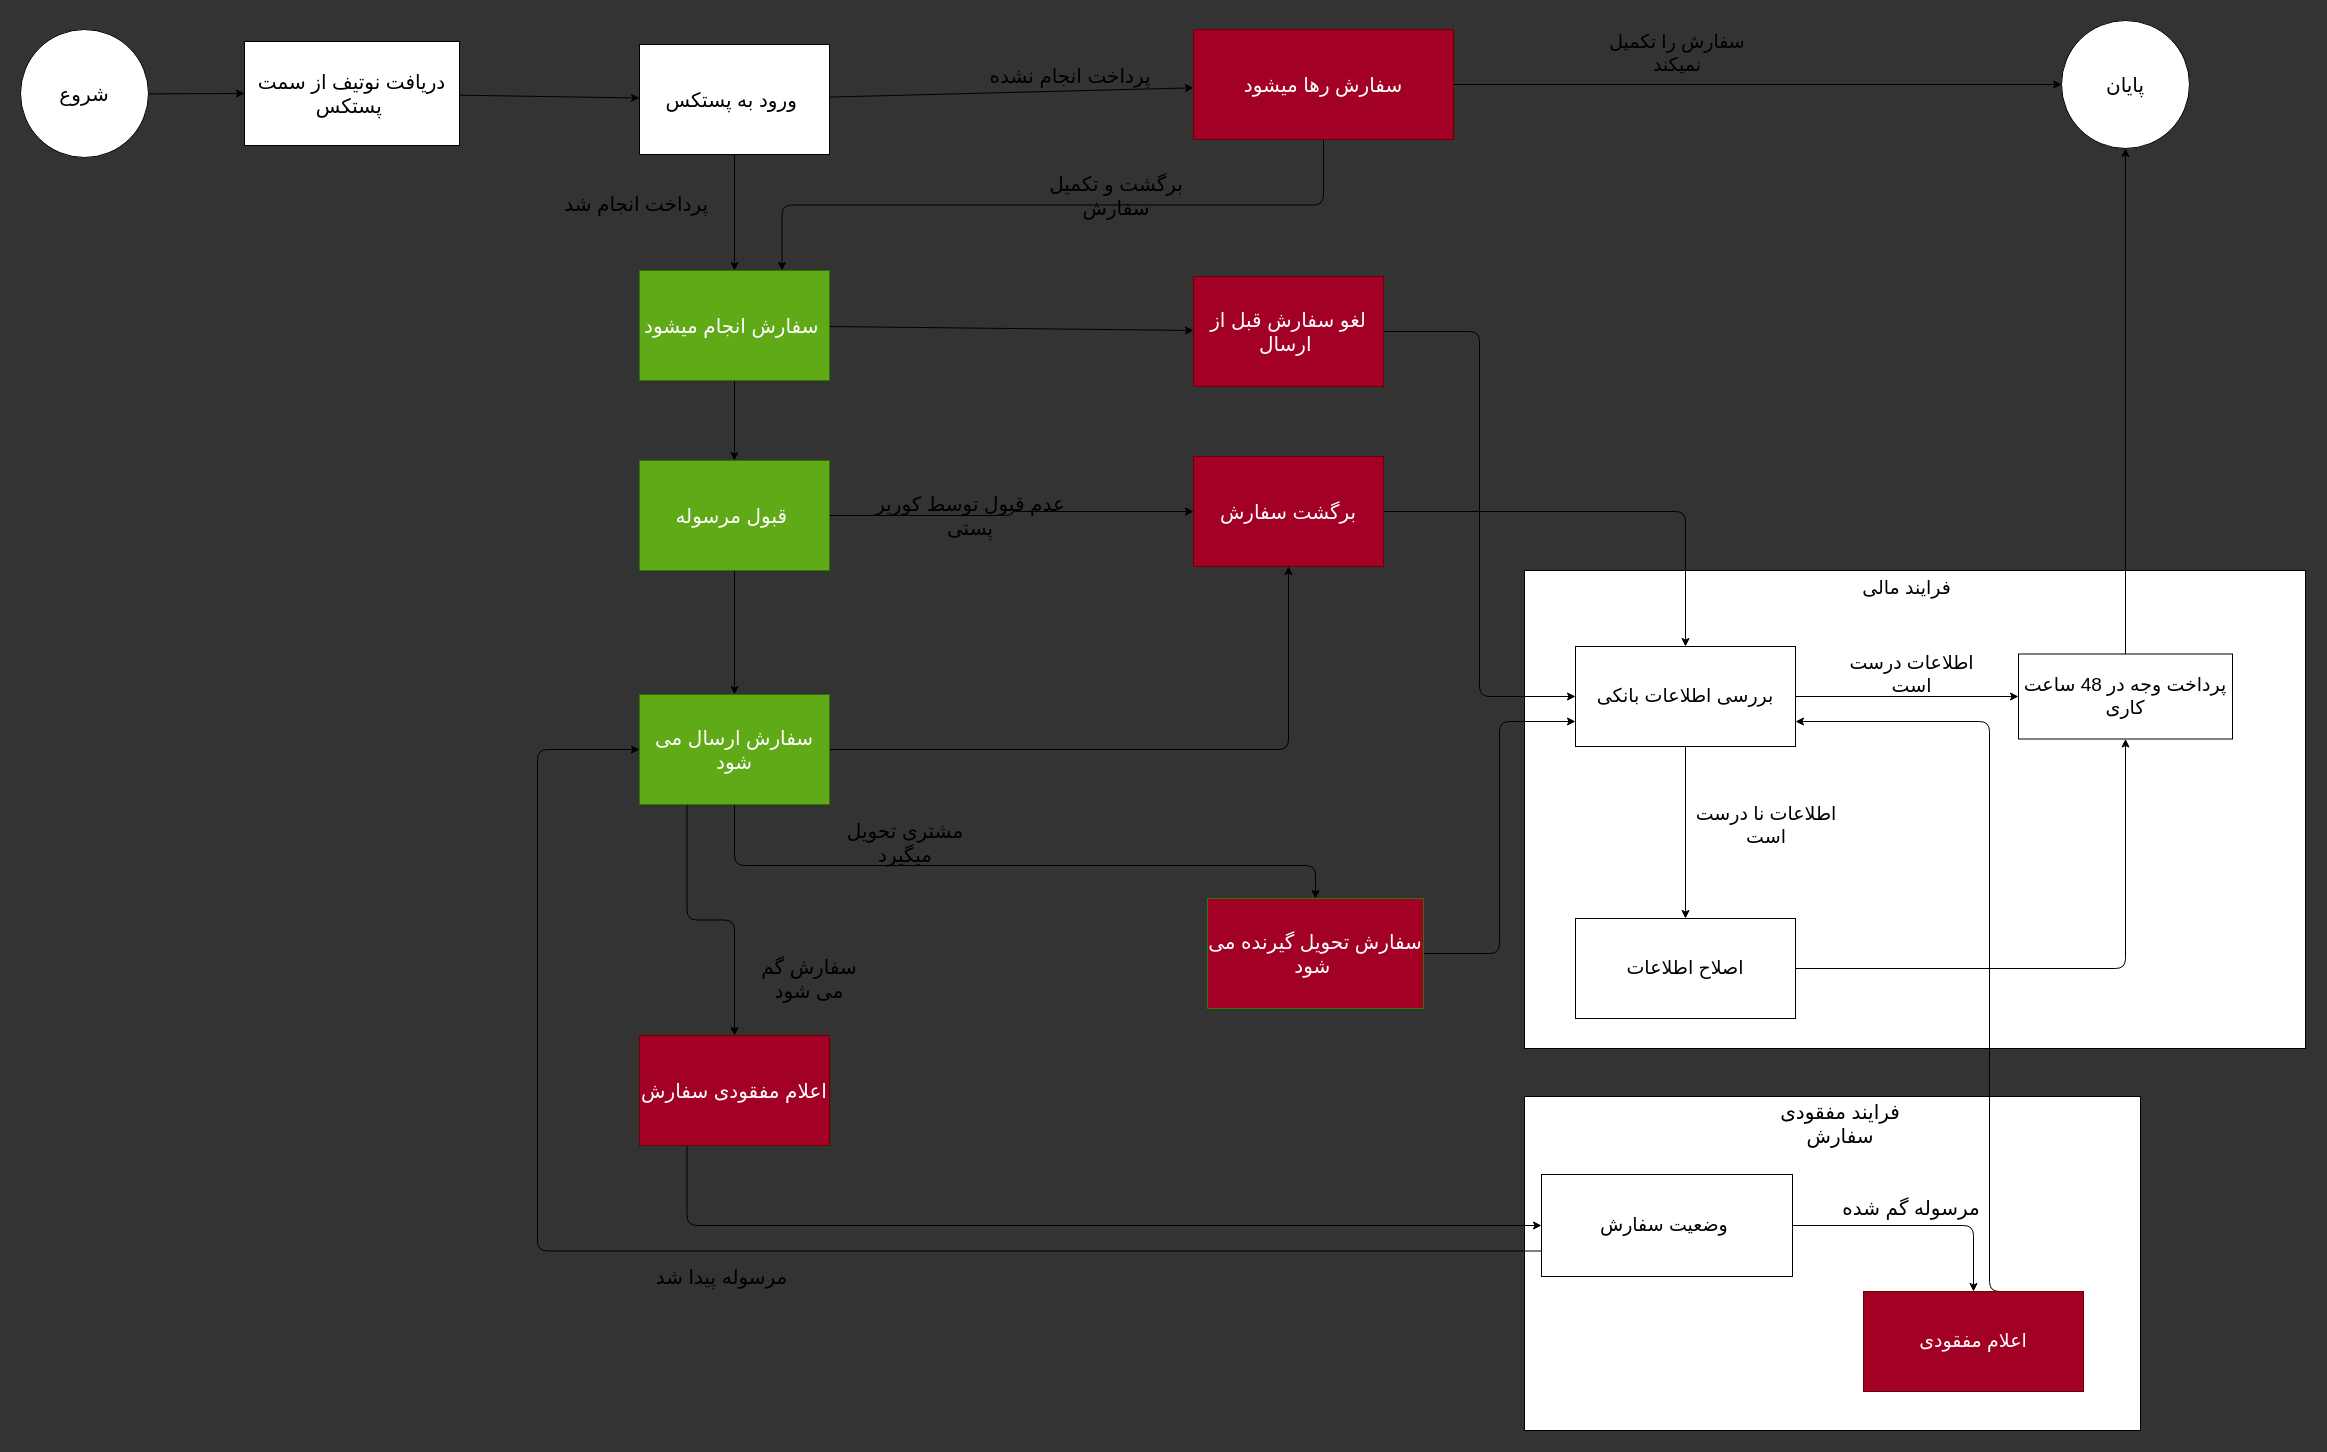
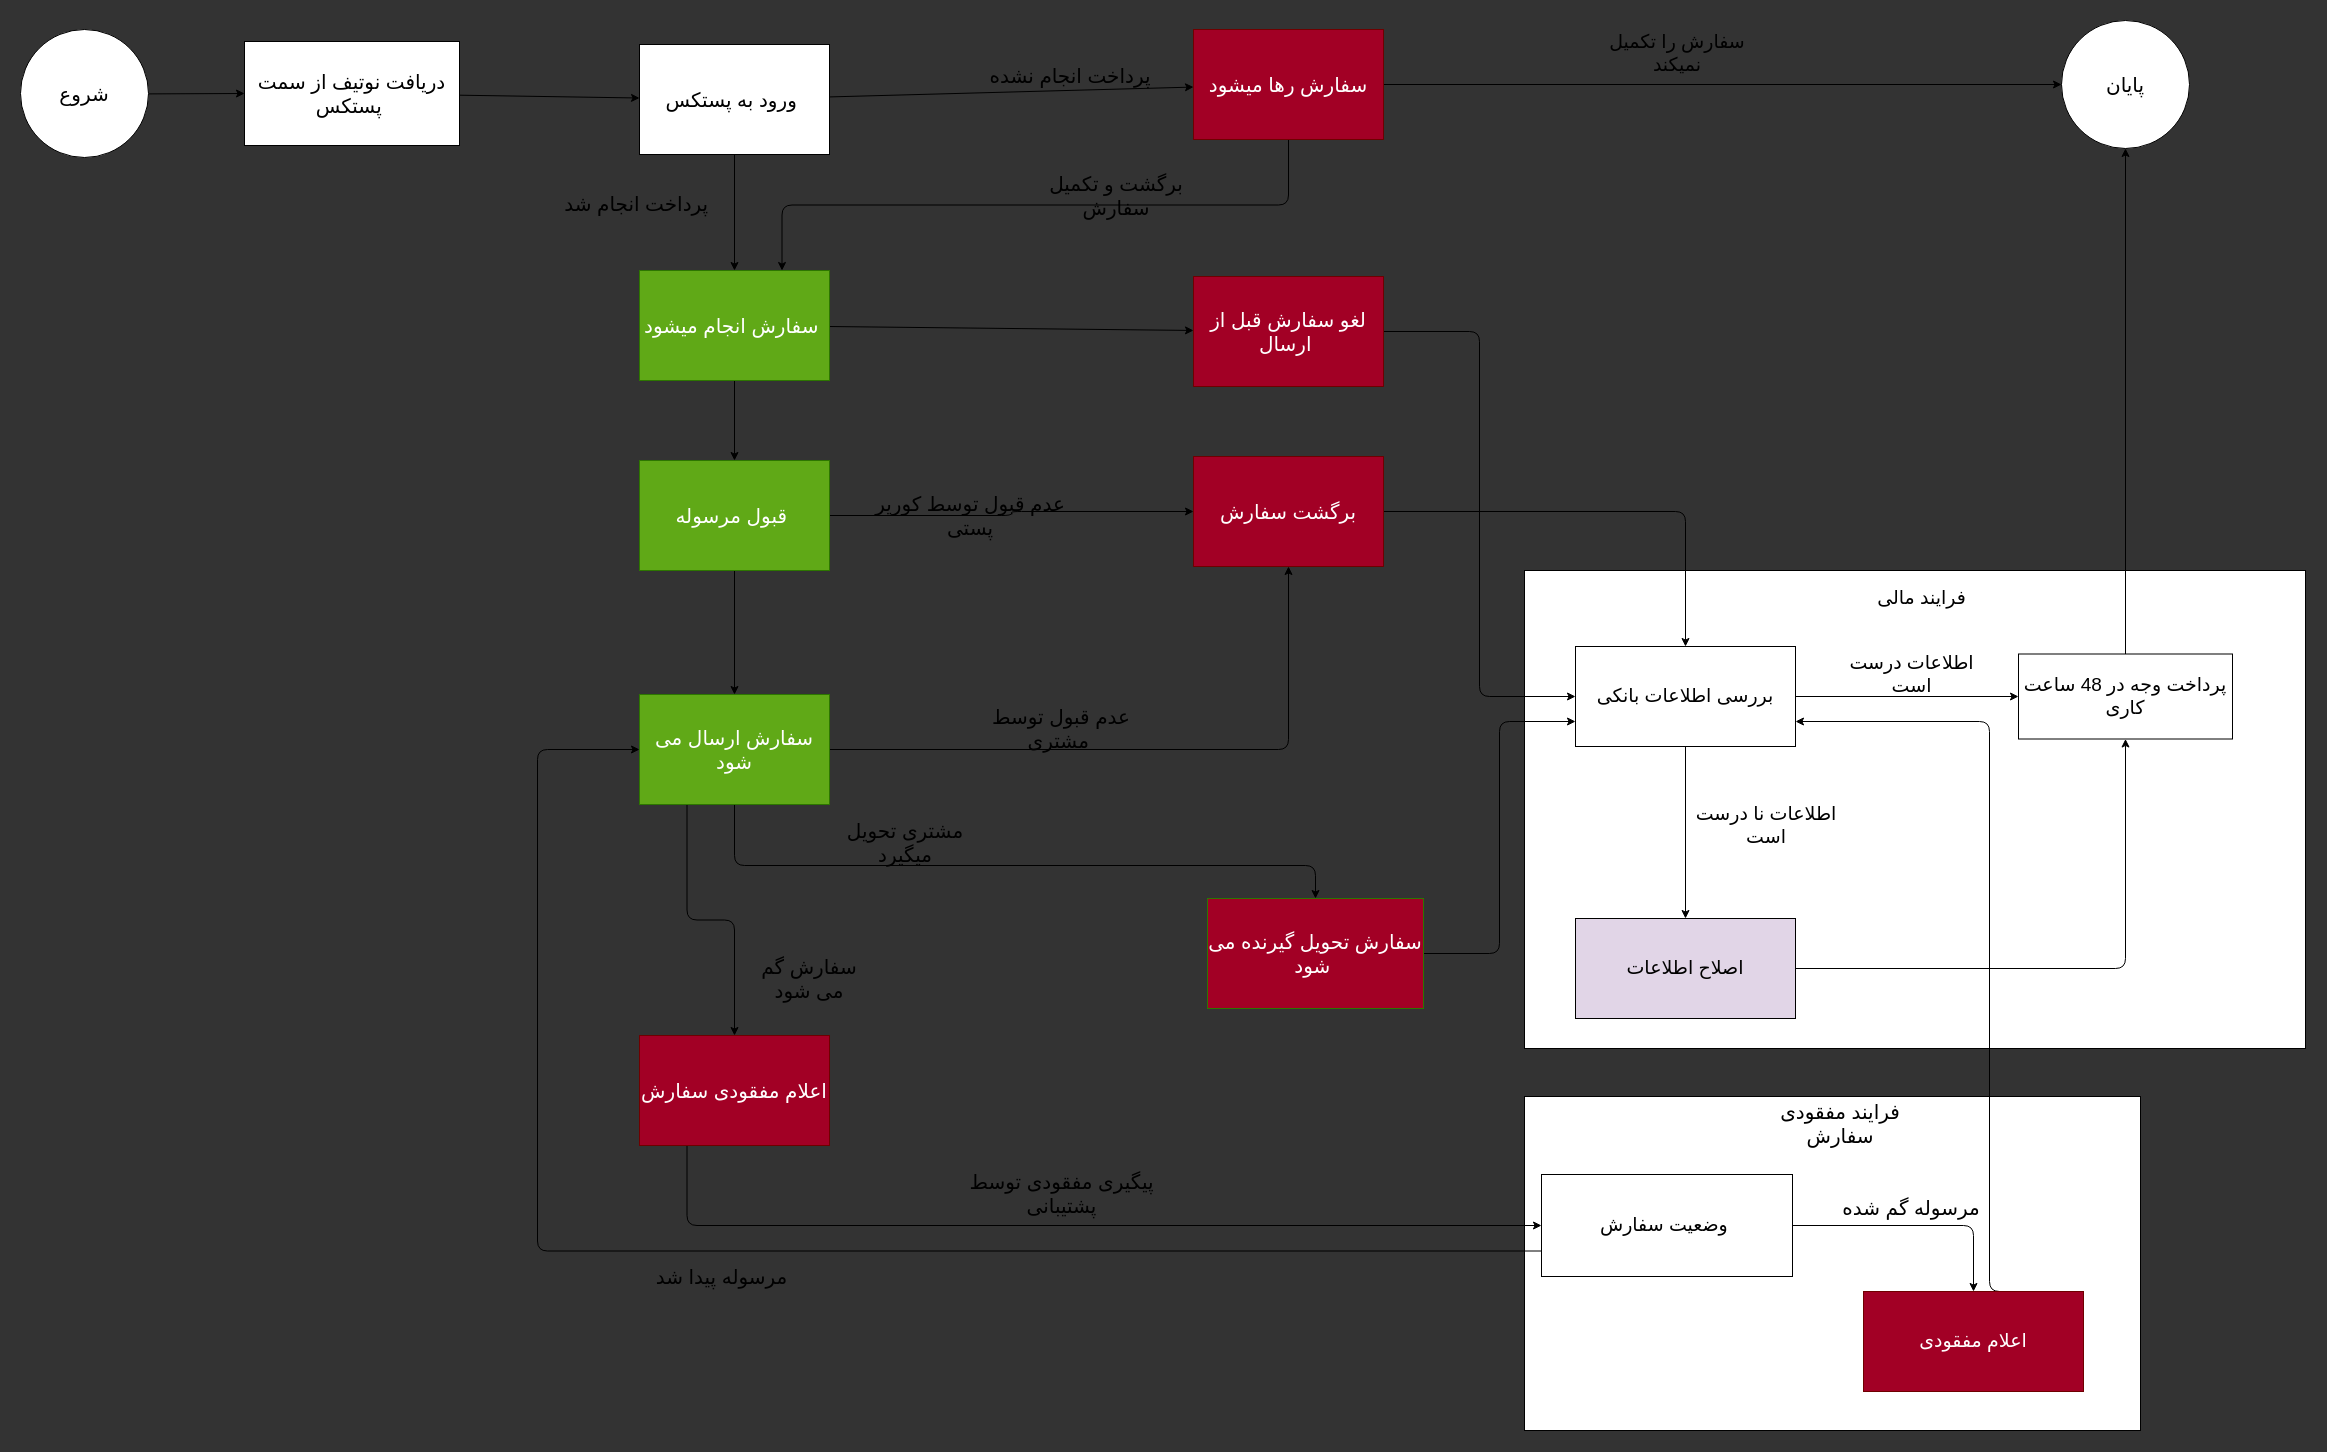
node "سفارش رها میشود": size 260x110 -> 190x110
node "فرایند مالی": moved (1907, 589) -> (1922, 599)
node "عدم قبول توسط مشتری": added
node "اصلاح اطلاعات": fillcolor #ffffff -> #e1d5e7
node "پیگیری مفقودی توسط پشتیبانی": added
